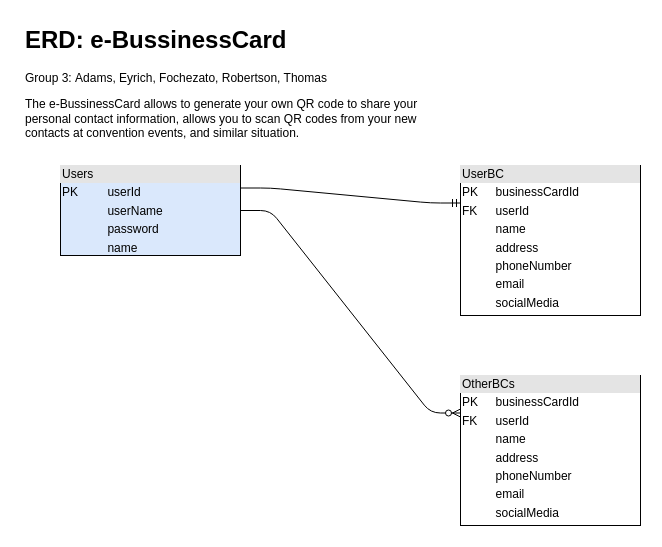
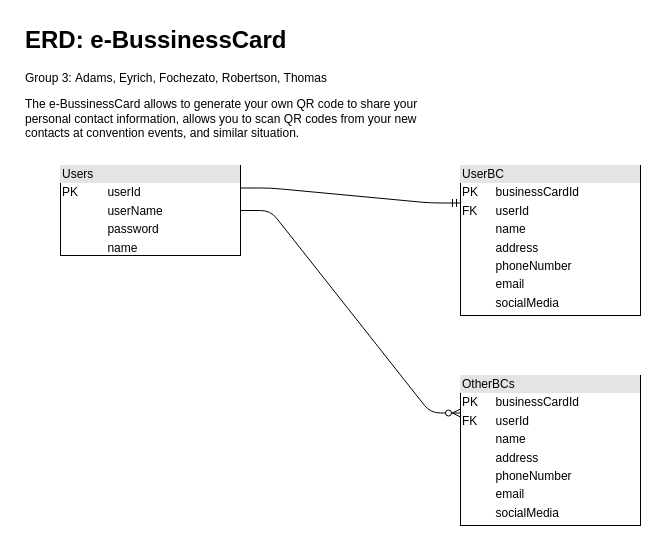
node "Users PK userId userName password name": fillcolor #dae8fc -> #ffffff
